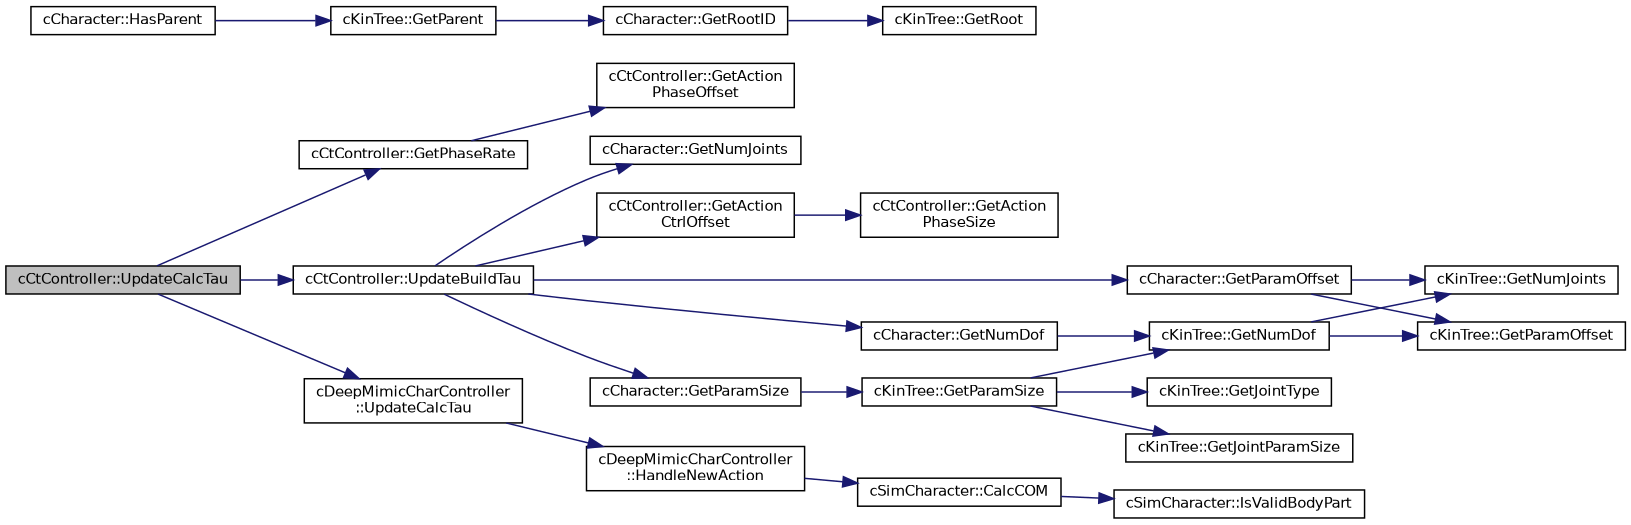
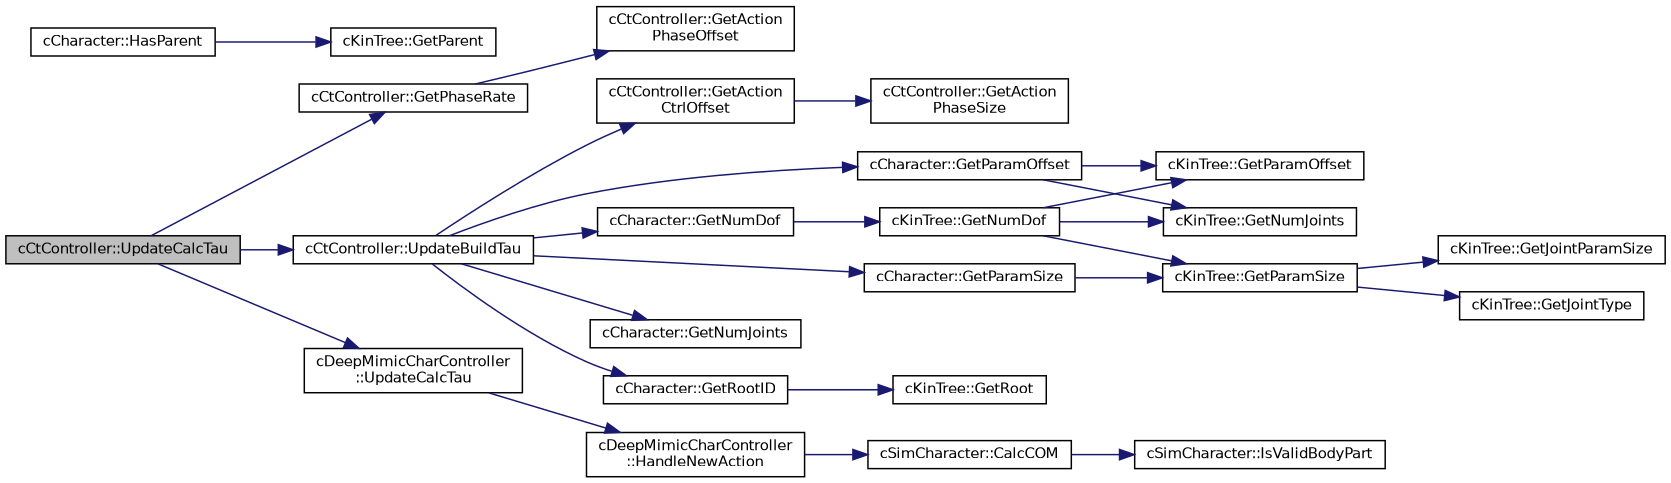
edge "cKinTree::GetParent" -> "cCharacter::GetRootID": now "cCtController::UpdateBuildTau" -> "cCharacter::GetRootID"
edge "cKinTree::GetParamSize" -> "cKinTree::GetNumDof": reversed
